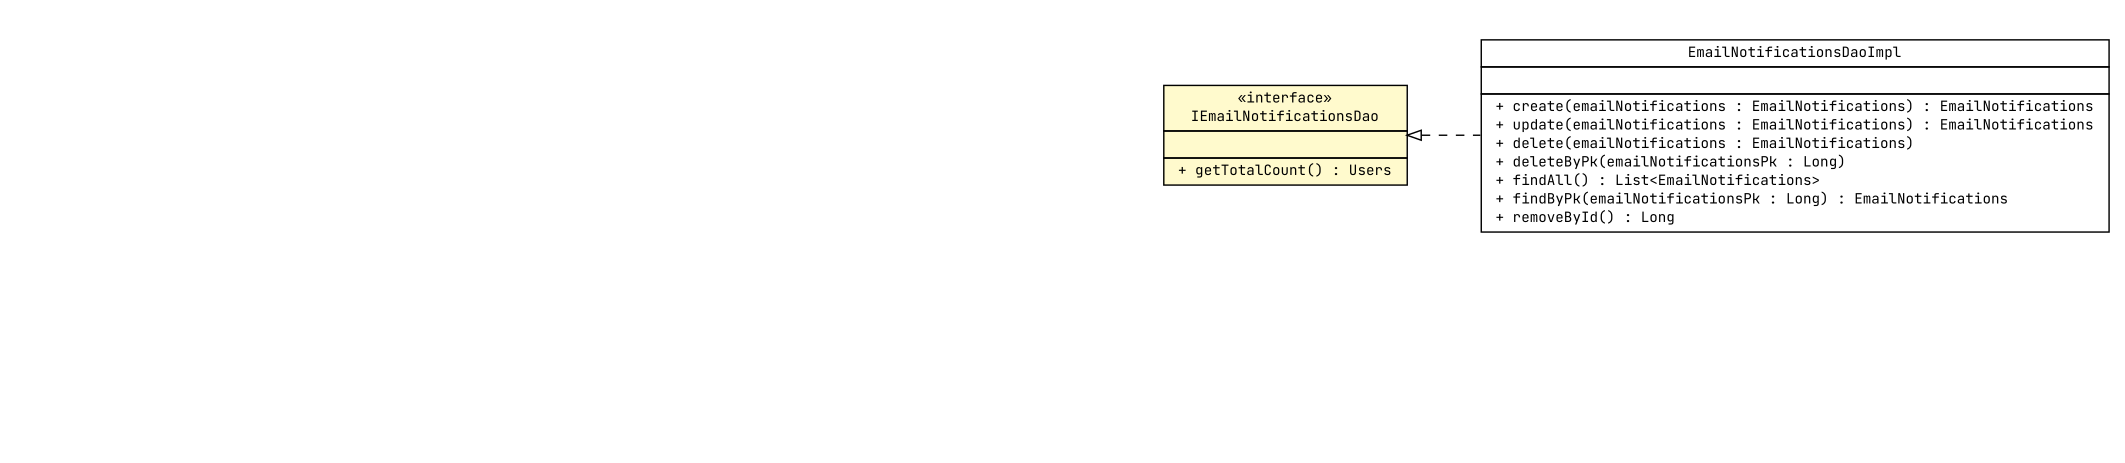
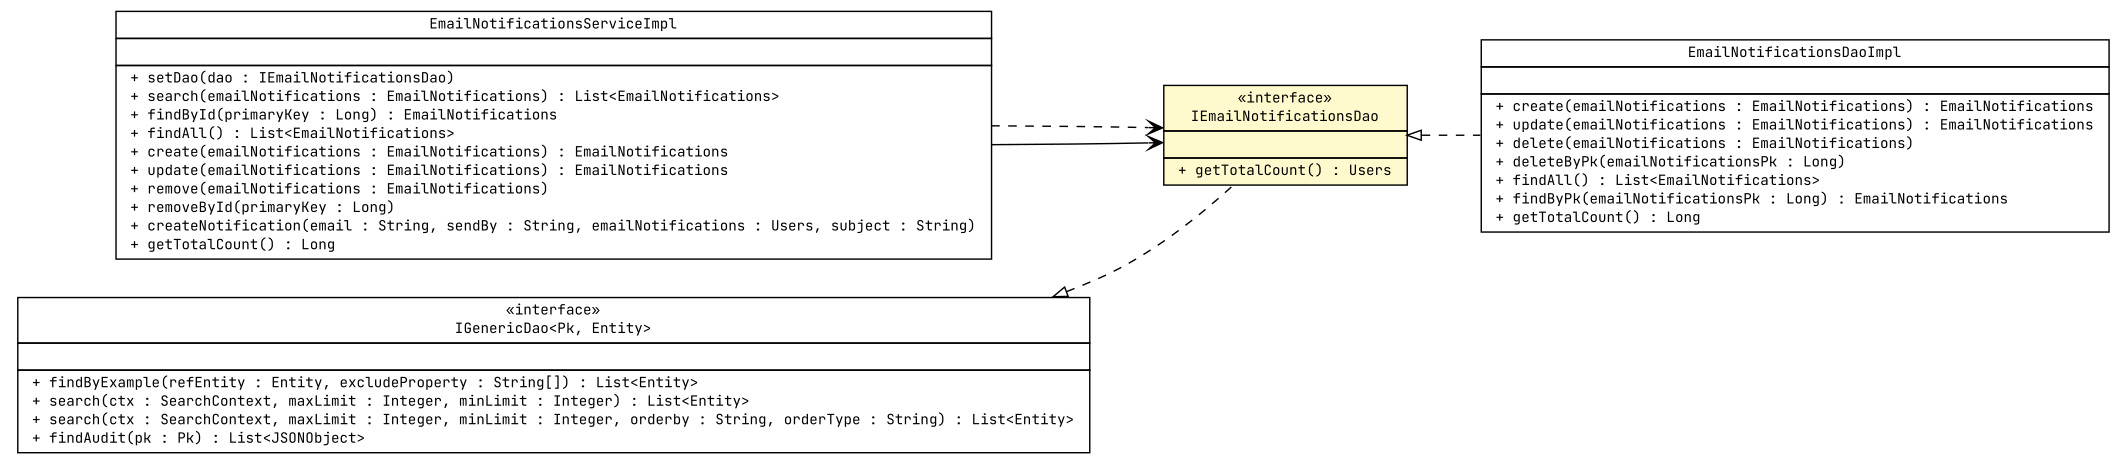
node "EmailNotificationsServiceImpl": added
node "EmailNotificationsDaoImpl": text "+ removeById() : Long" -> "+ getTotalCount() : Long"
node "IGenericDao<Pk, Entity>": added
